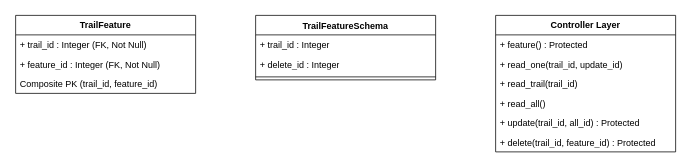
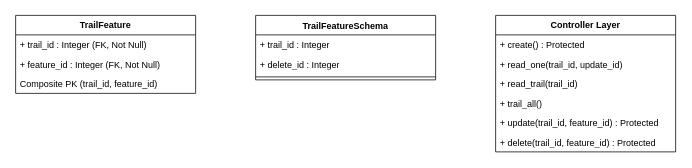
node "+ feature() : Protected": label "+ feature() : Protected" -> "+ create() : Protected"
node "+ read_all()": label "+ read_all()" -> "+ trail_all()"
node "+ update(trail_id, all_id) : Protected": label "+ update(trail_id, all_id) : Protected" -> "+ update(trail_id, feature_id) : Protected"
